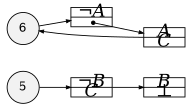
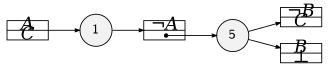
edge "¬A" -- "A": now "¬A" -- "5"
node "6": label "6" -> "1"
edge "¬B" -> "B": now "5" -> "B"
